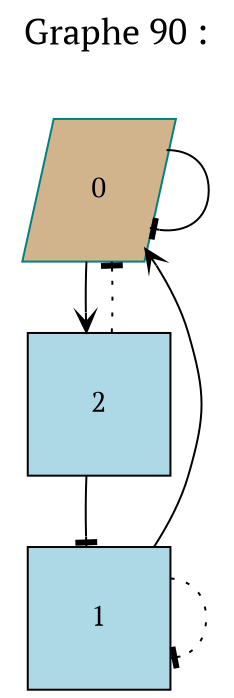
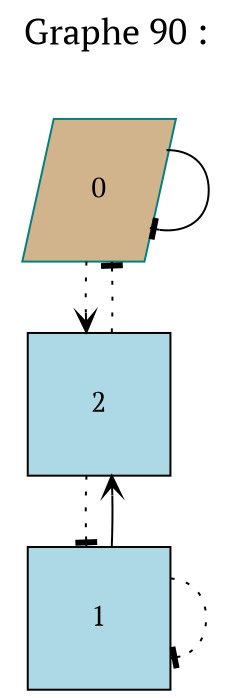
edge "0" -> "2": style solid -> dotted
edge "1" -> "0": now "1" -> "2"
edge "2" -> "1": style solid -> dotted
